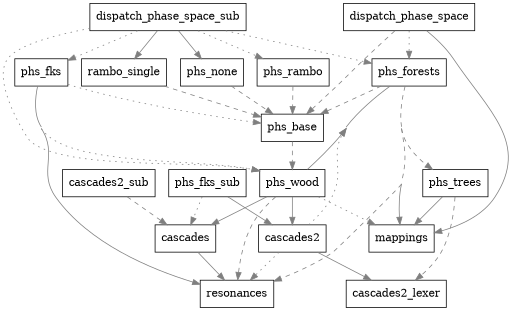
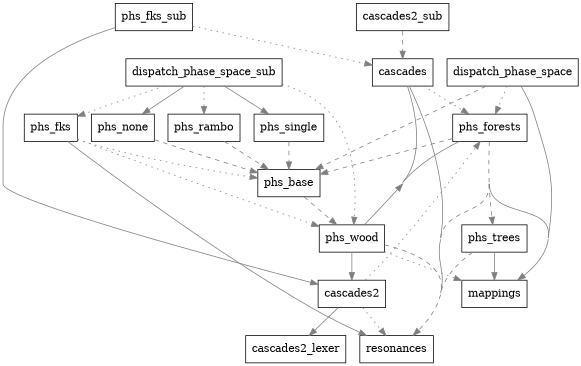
edge "dispatch_phase_space_sub" -> "phs_forests": now "cascades" -> "phs_forests"
node "rambo_single": label "rambo_single" -> "phs_single"
edge "phs_trees" -> "cascades2_lexer": now "phs_trees" -> "resonances"
